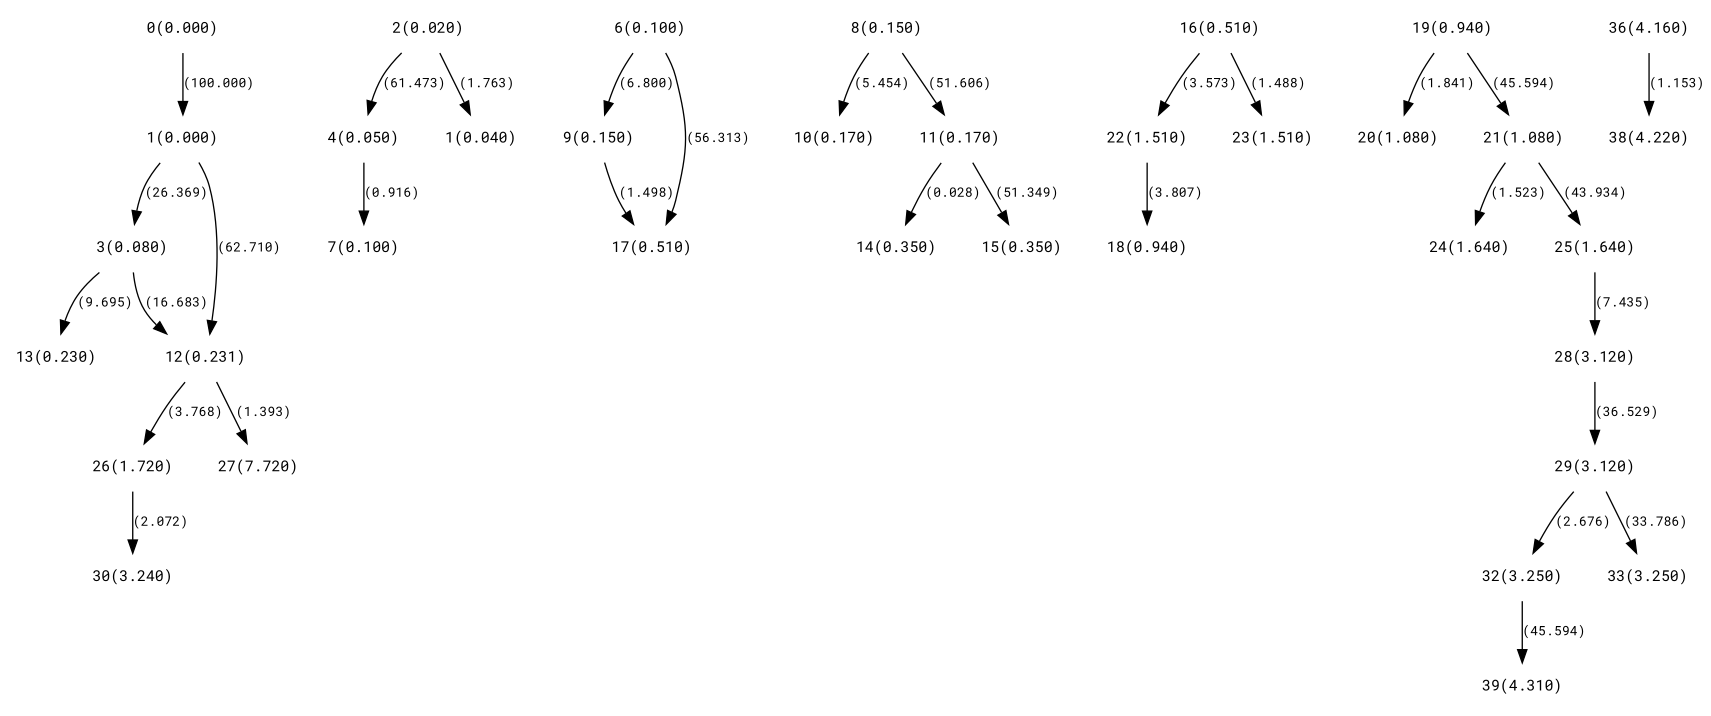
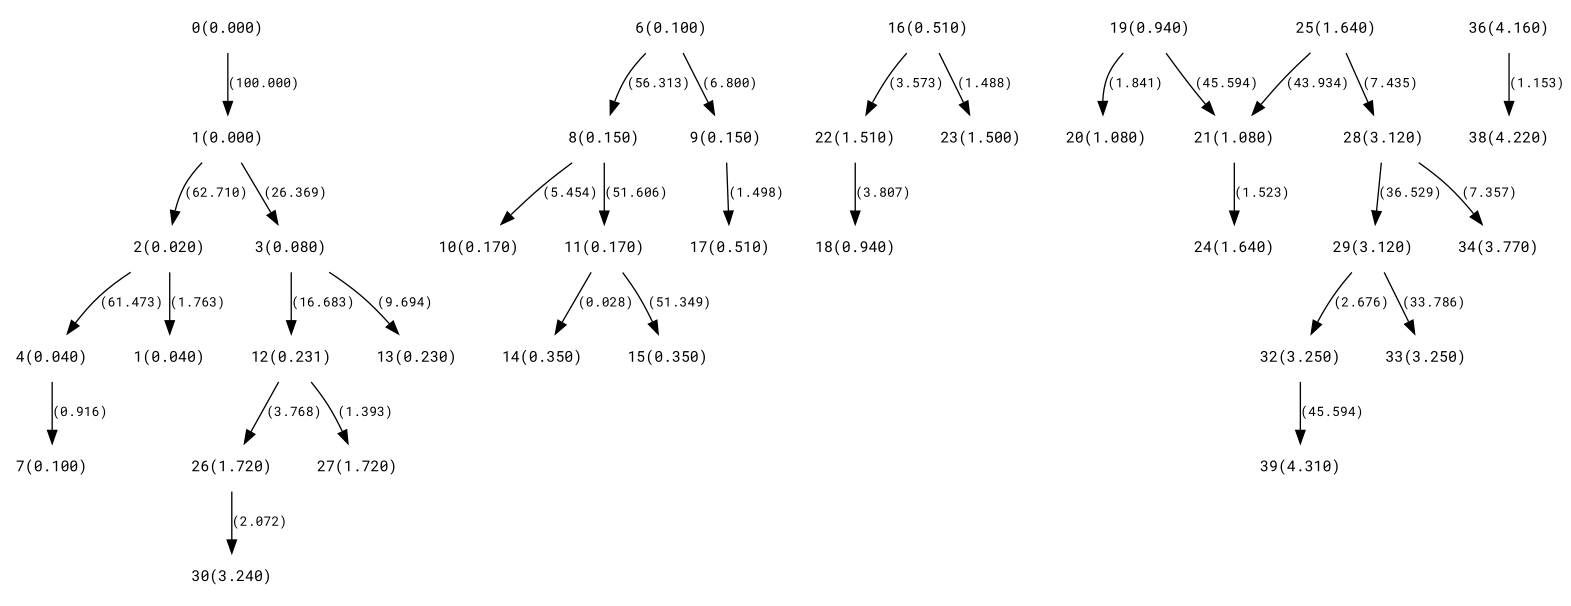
edge "6(0.100)" -> "17(0.510)": now "6(0.100)" -> "8(0.150)"
node "4(0.050)": label "4(0.050)" -> "4(0.040)"
node "23(1.510)": label "23(1.510)" -> "23(1.500)"
edge "21(1.080)" -> "25(1.640)": reversed
edge "1(0.000)" -> "12(0.231)": now "1(0.000)" -> "2(0.020)"
node "34(3.770)": added
edge "3(0.080)" -> "13(0.230)": label "(9.695)" -> "(9.694)"
node "27(7.720)": label "27(7.720)" -> "27(1.720)"
